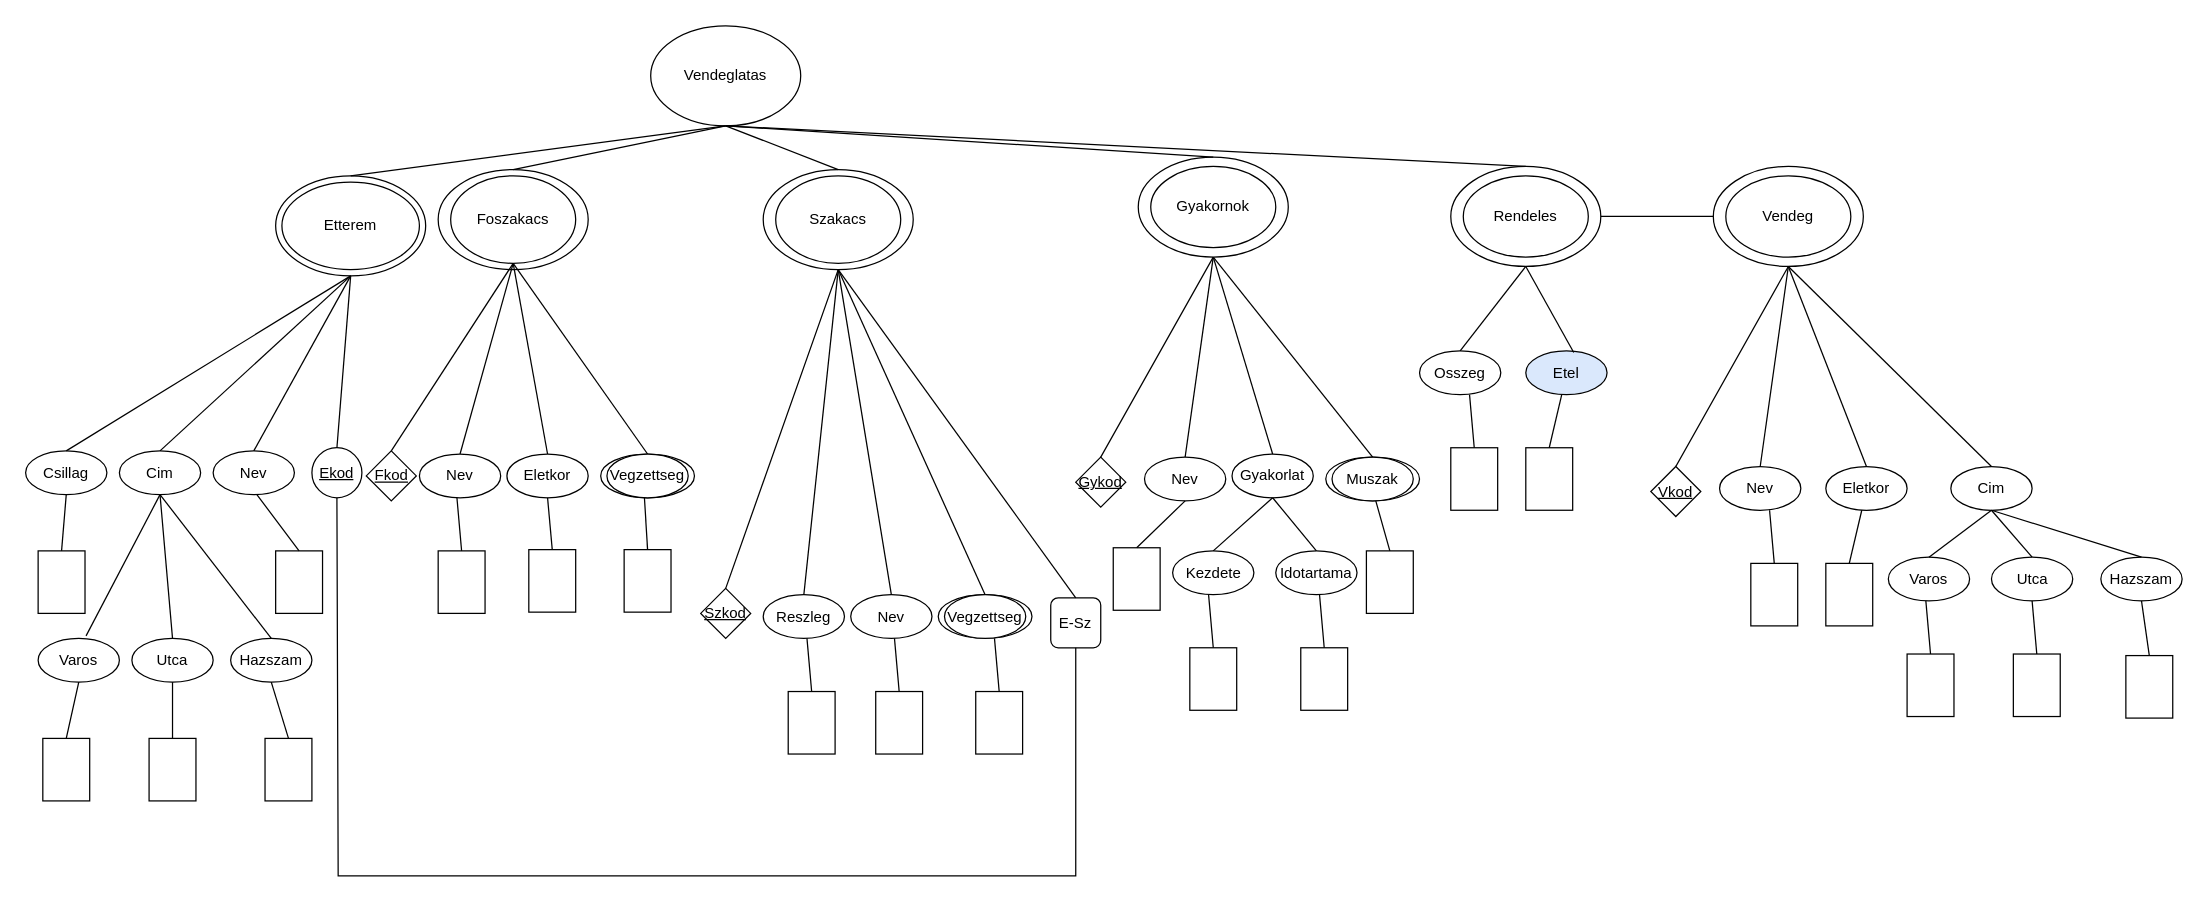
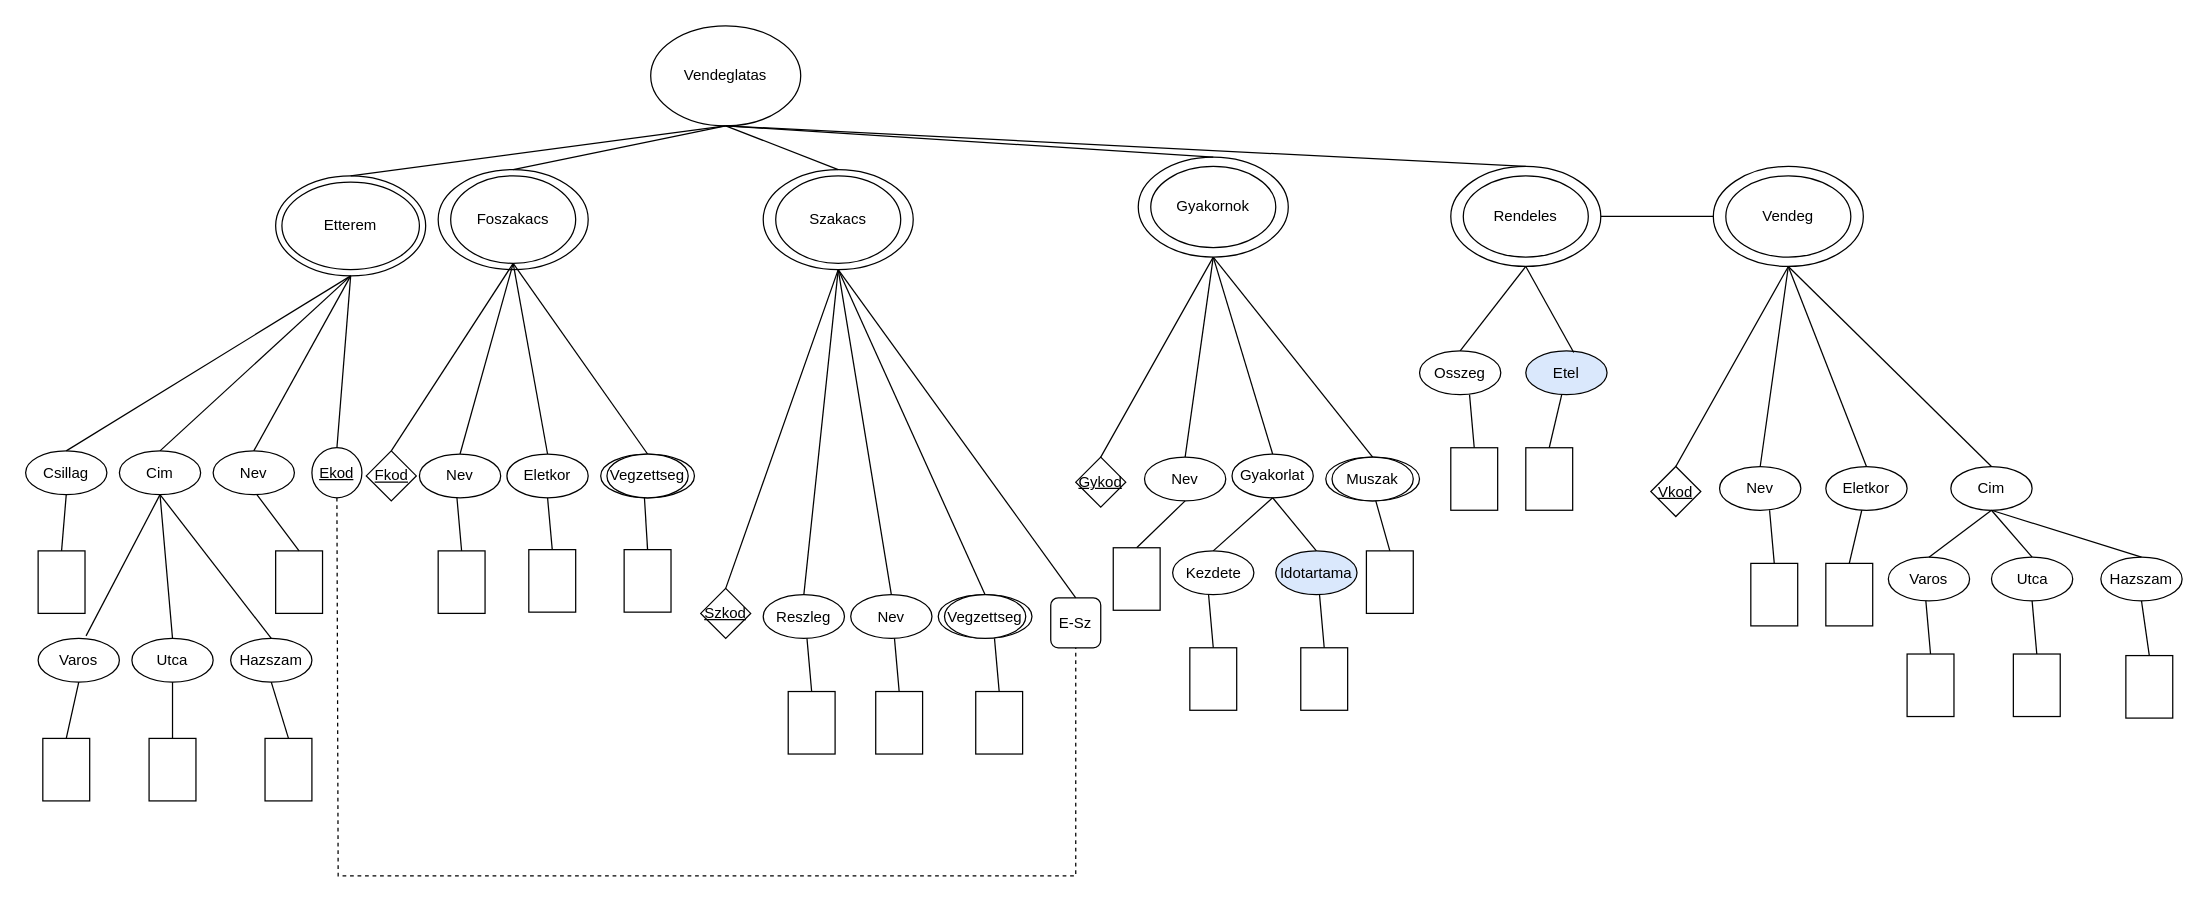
node "Idotartama": fillcolor #ffffff -> #dae8fc
edge "Ekod" -- "E-Sz": style solid -> dashed
